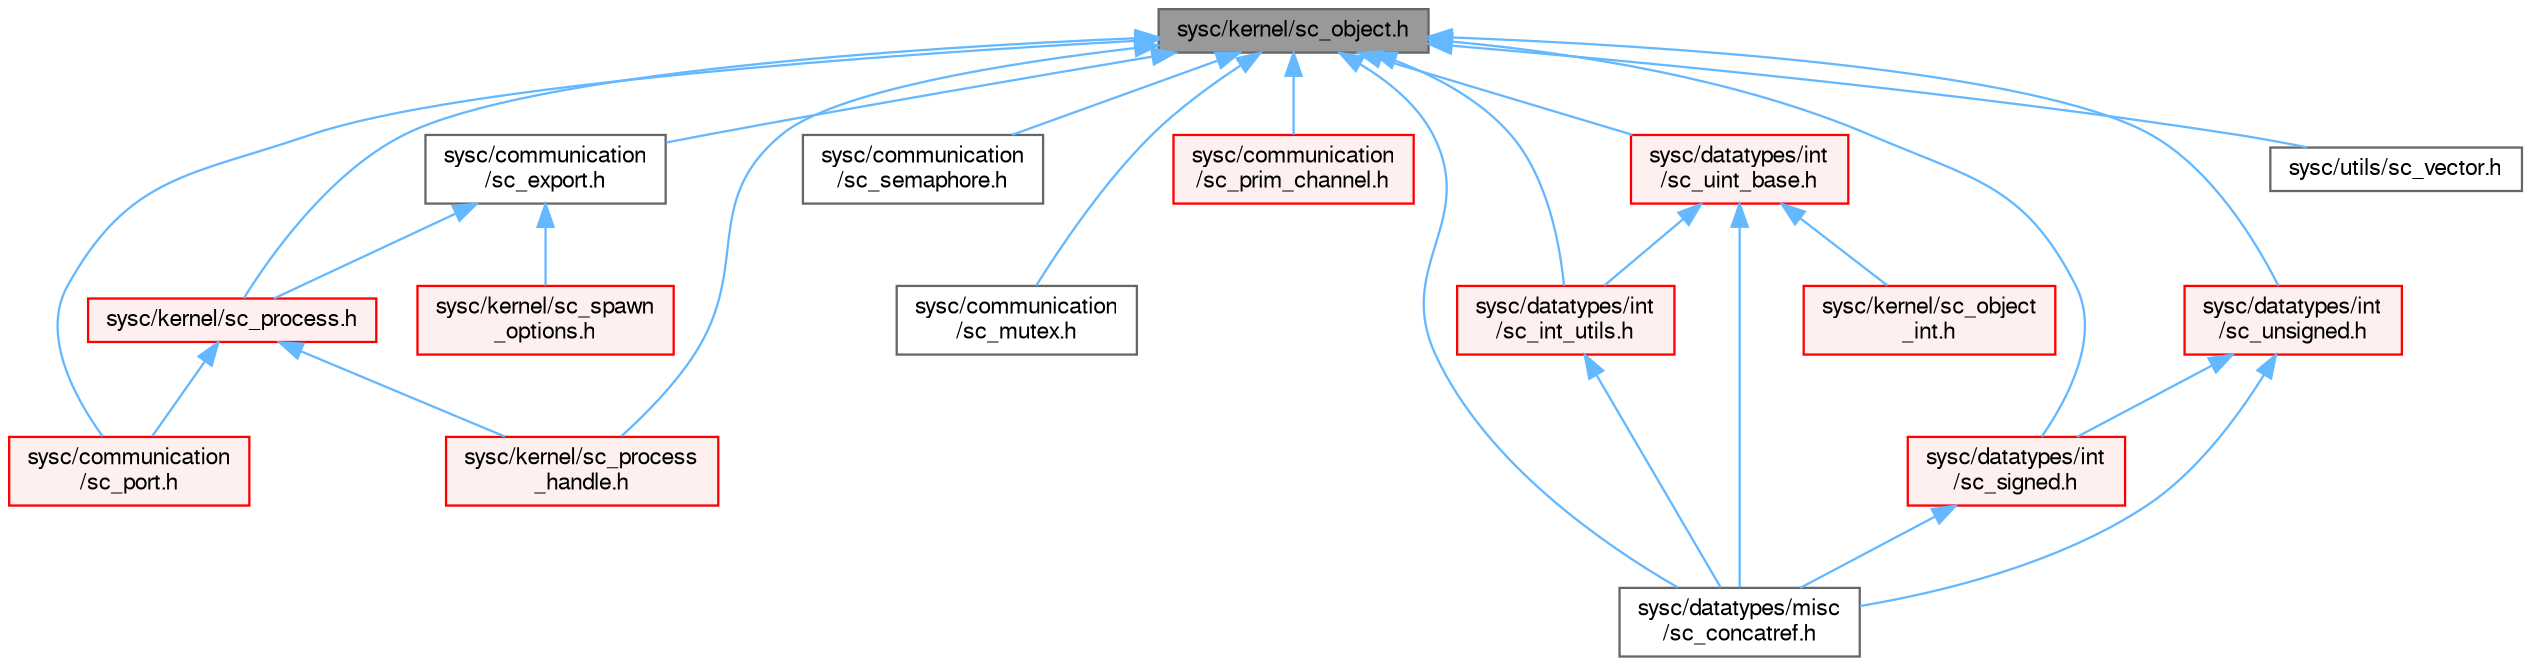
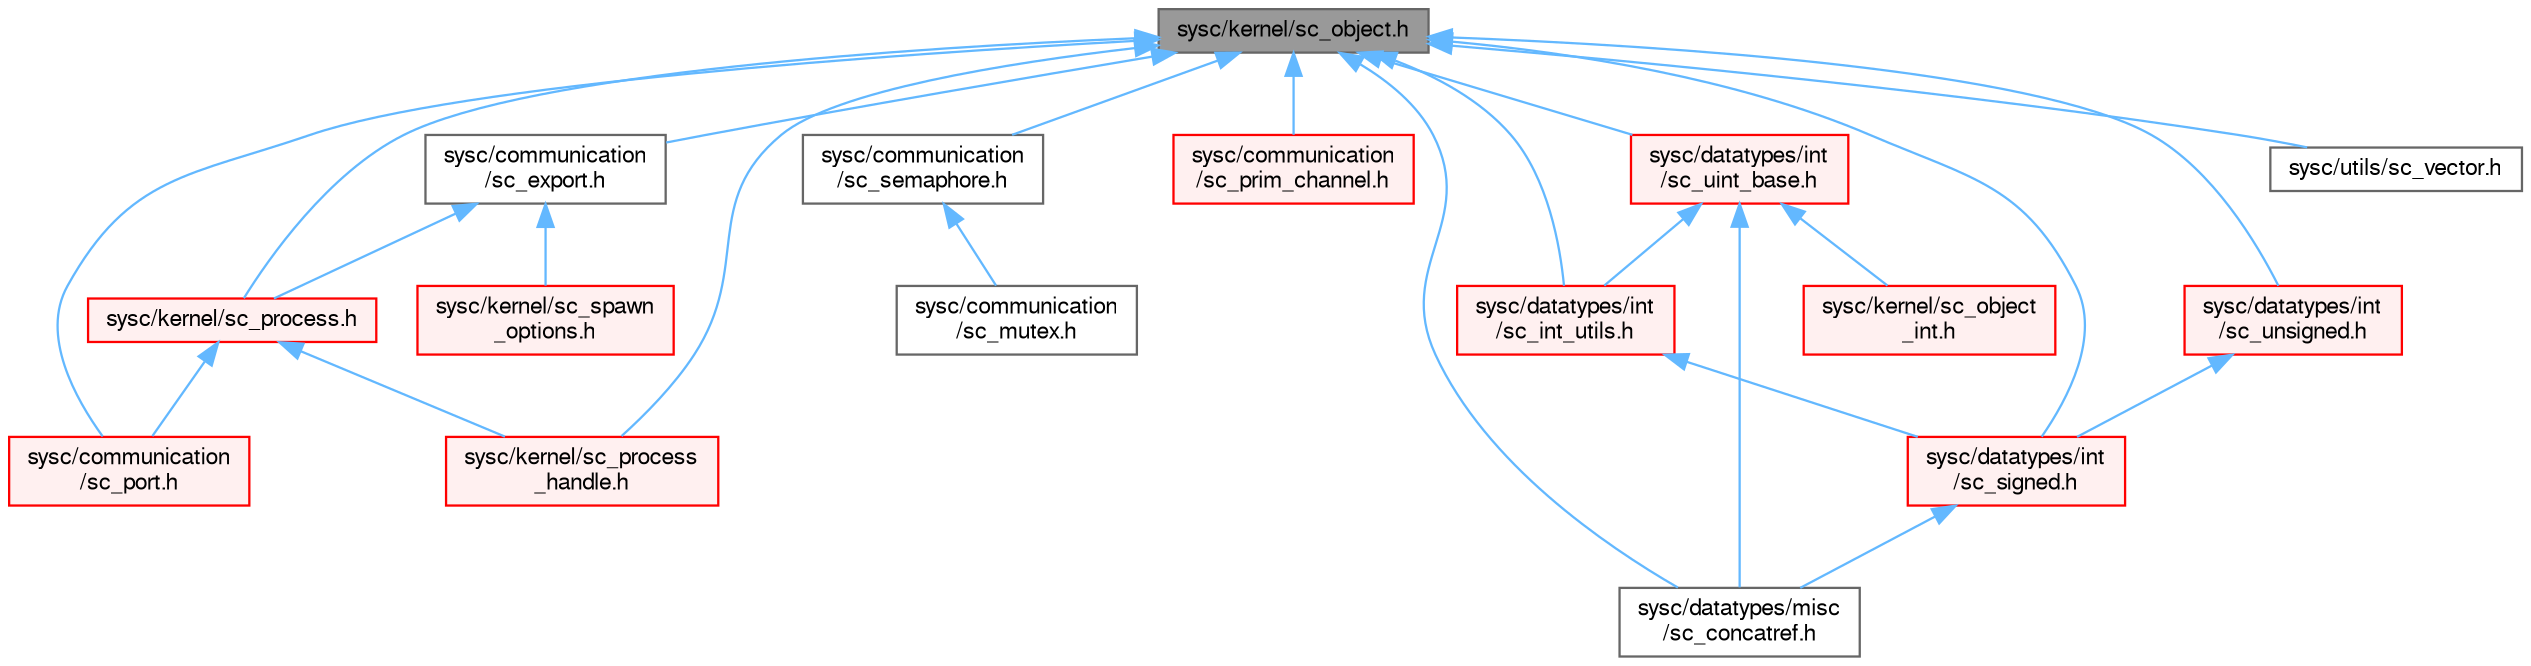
edge "sysc/communication /sc_mutex.h" -> "sysc/kernel/sc_object.h": now "sysc/communication /sc_mutex.h" -> "sysc/communication /sc_semaphore.h"
edge "sysc/datatypes/misc /sc_concatref.h" -> "sysc/datatypes/int /sc_int_utils.h": now "sysc/datatypes/int /sc_signed.h" -> "sysc/datatypes/int /sc_int_utils.h"
edge "sysc/datatypes/misc /sc_concatref.h" -> "sysc/datatypes/int /sc_unsigned.h": removed
